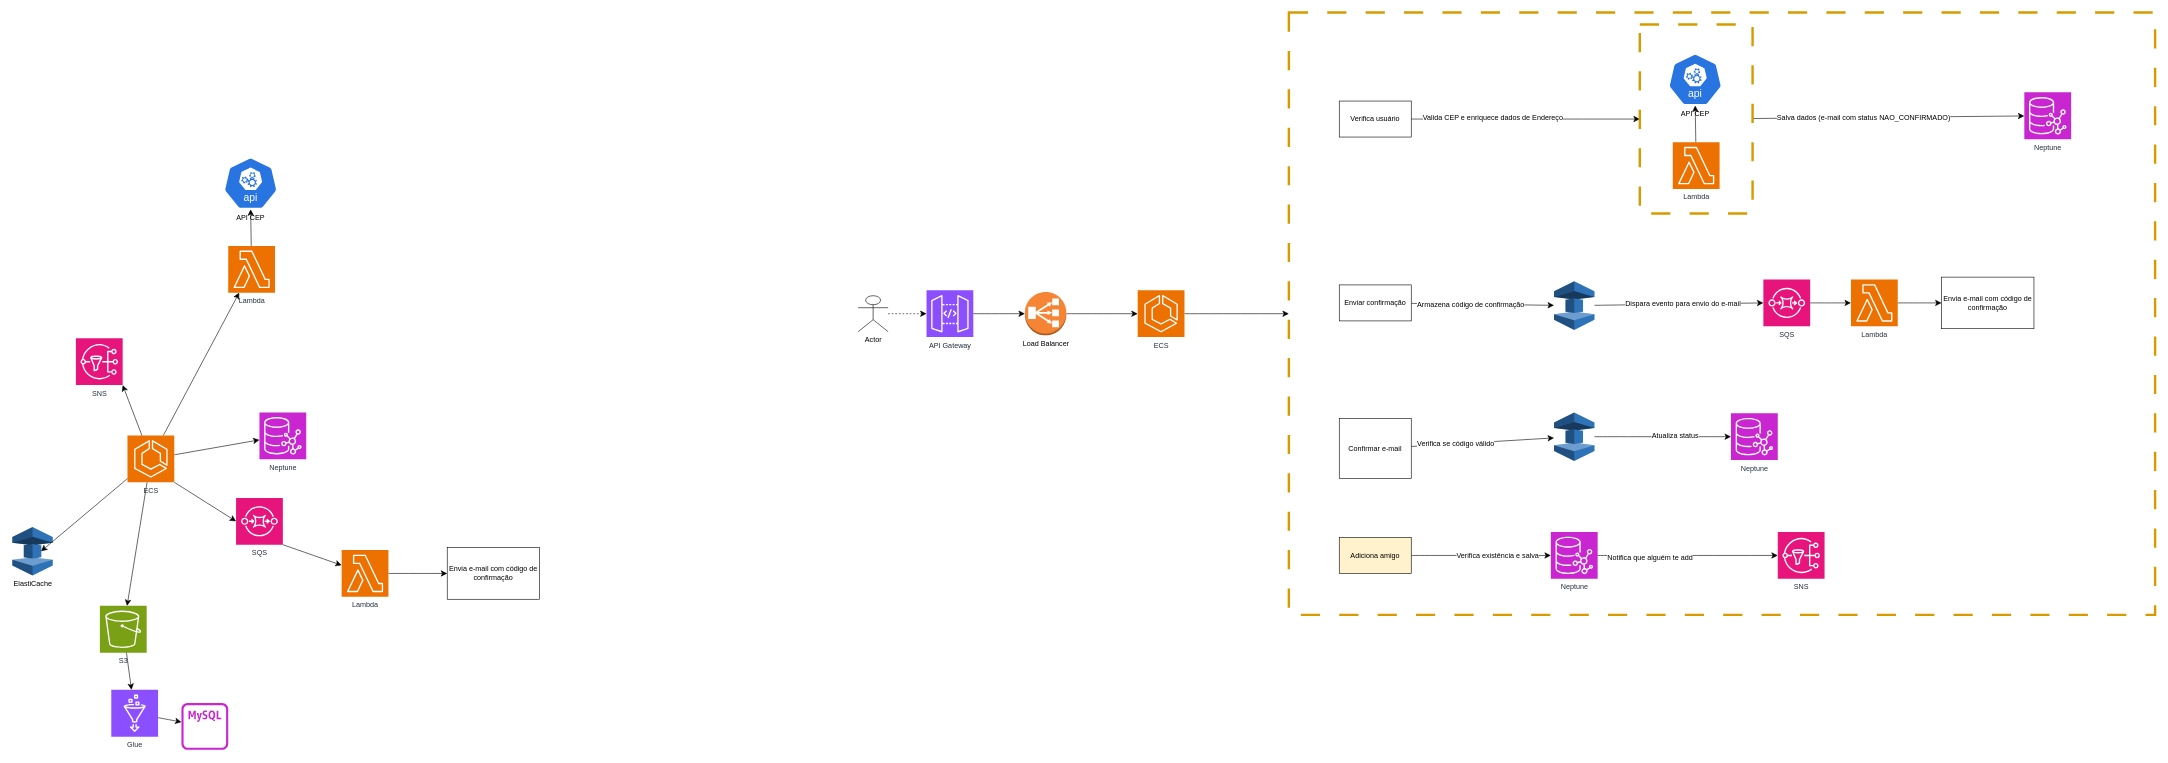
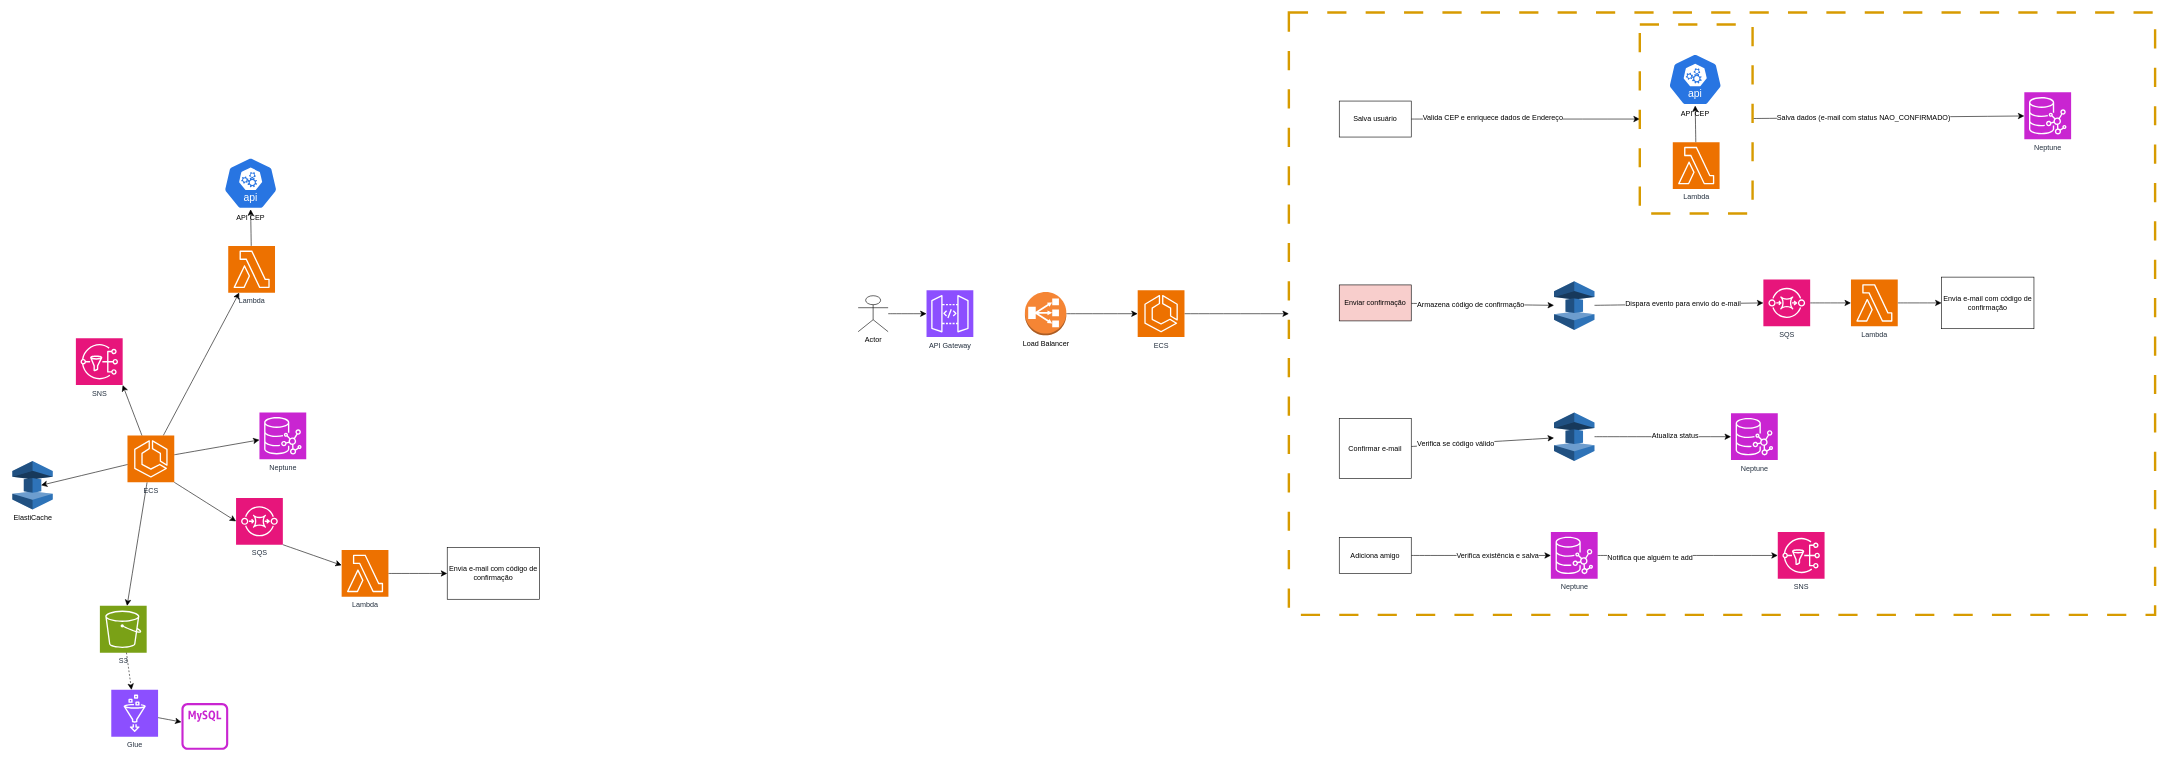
node "Verifica usuário": label "Verifica usuário" -> "Salva usuário"
node "Enviar confirmação": fillcolor #ffffff -> #f8cecc
edge "Actor" -> "API Gateway": style dashed -> solid
edge "API Gateway" -> "Load Balancer": removed
node "ElastiCache": moved (33, 551) -> (33, 485)
node "Adiciona amigo": fillcolor #fff2cc -> #ffffff
edge "S3" -> "Glue": style solid -> dashed
